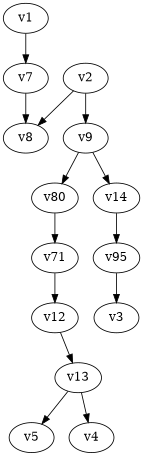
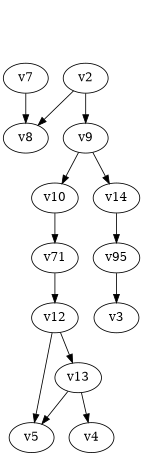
node "v1": removed
node "v80": label "v80" -> "v10"
edge "v12" -> "v5": added
